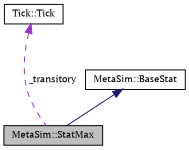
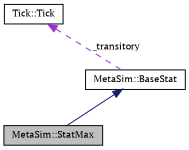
edge "MetaSim::StatMax" -> "Tick::Tick": now "MetaSim::BaseStat" -> "Tick::Tick"
